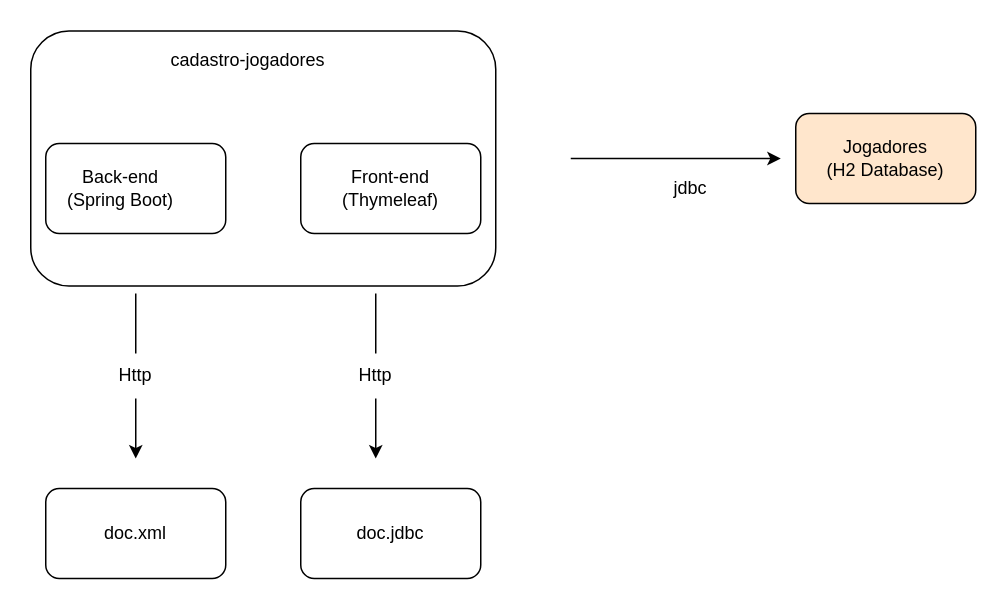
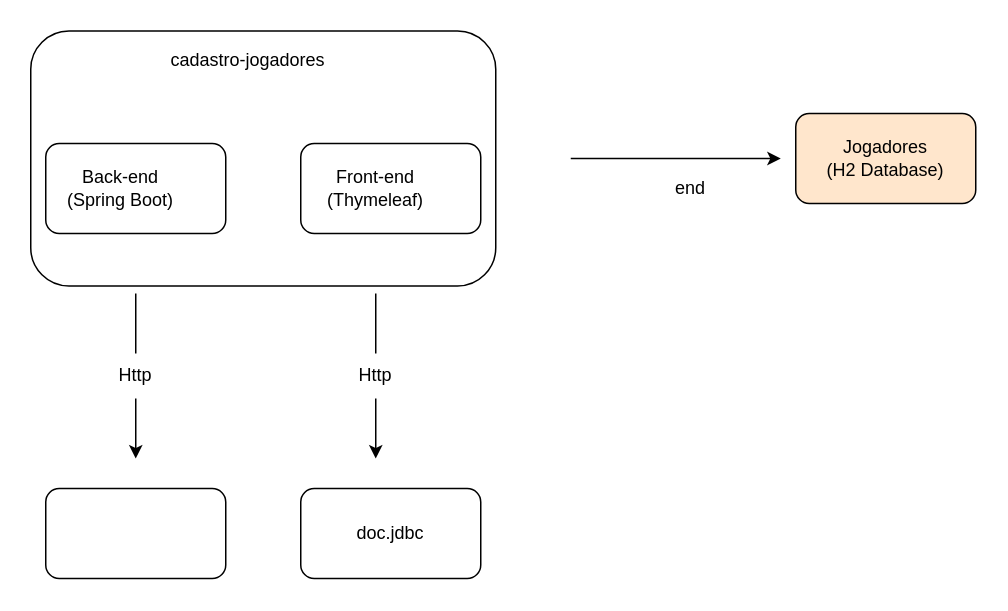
node "Front-end (Thymeleaf)": moved (391, 188) -> (376, 188)
node "jdbc": label "jdbc" -> "end"
node "doc.xml": removed
